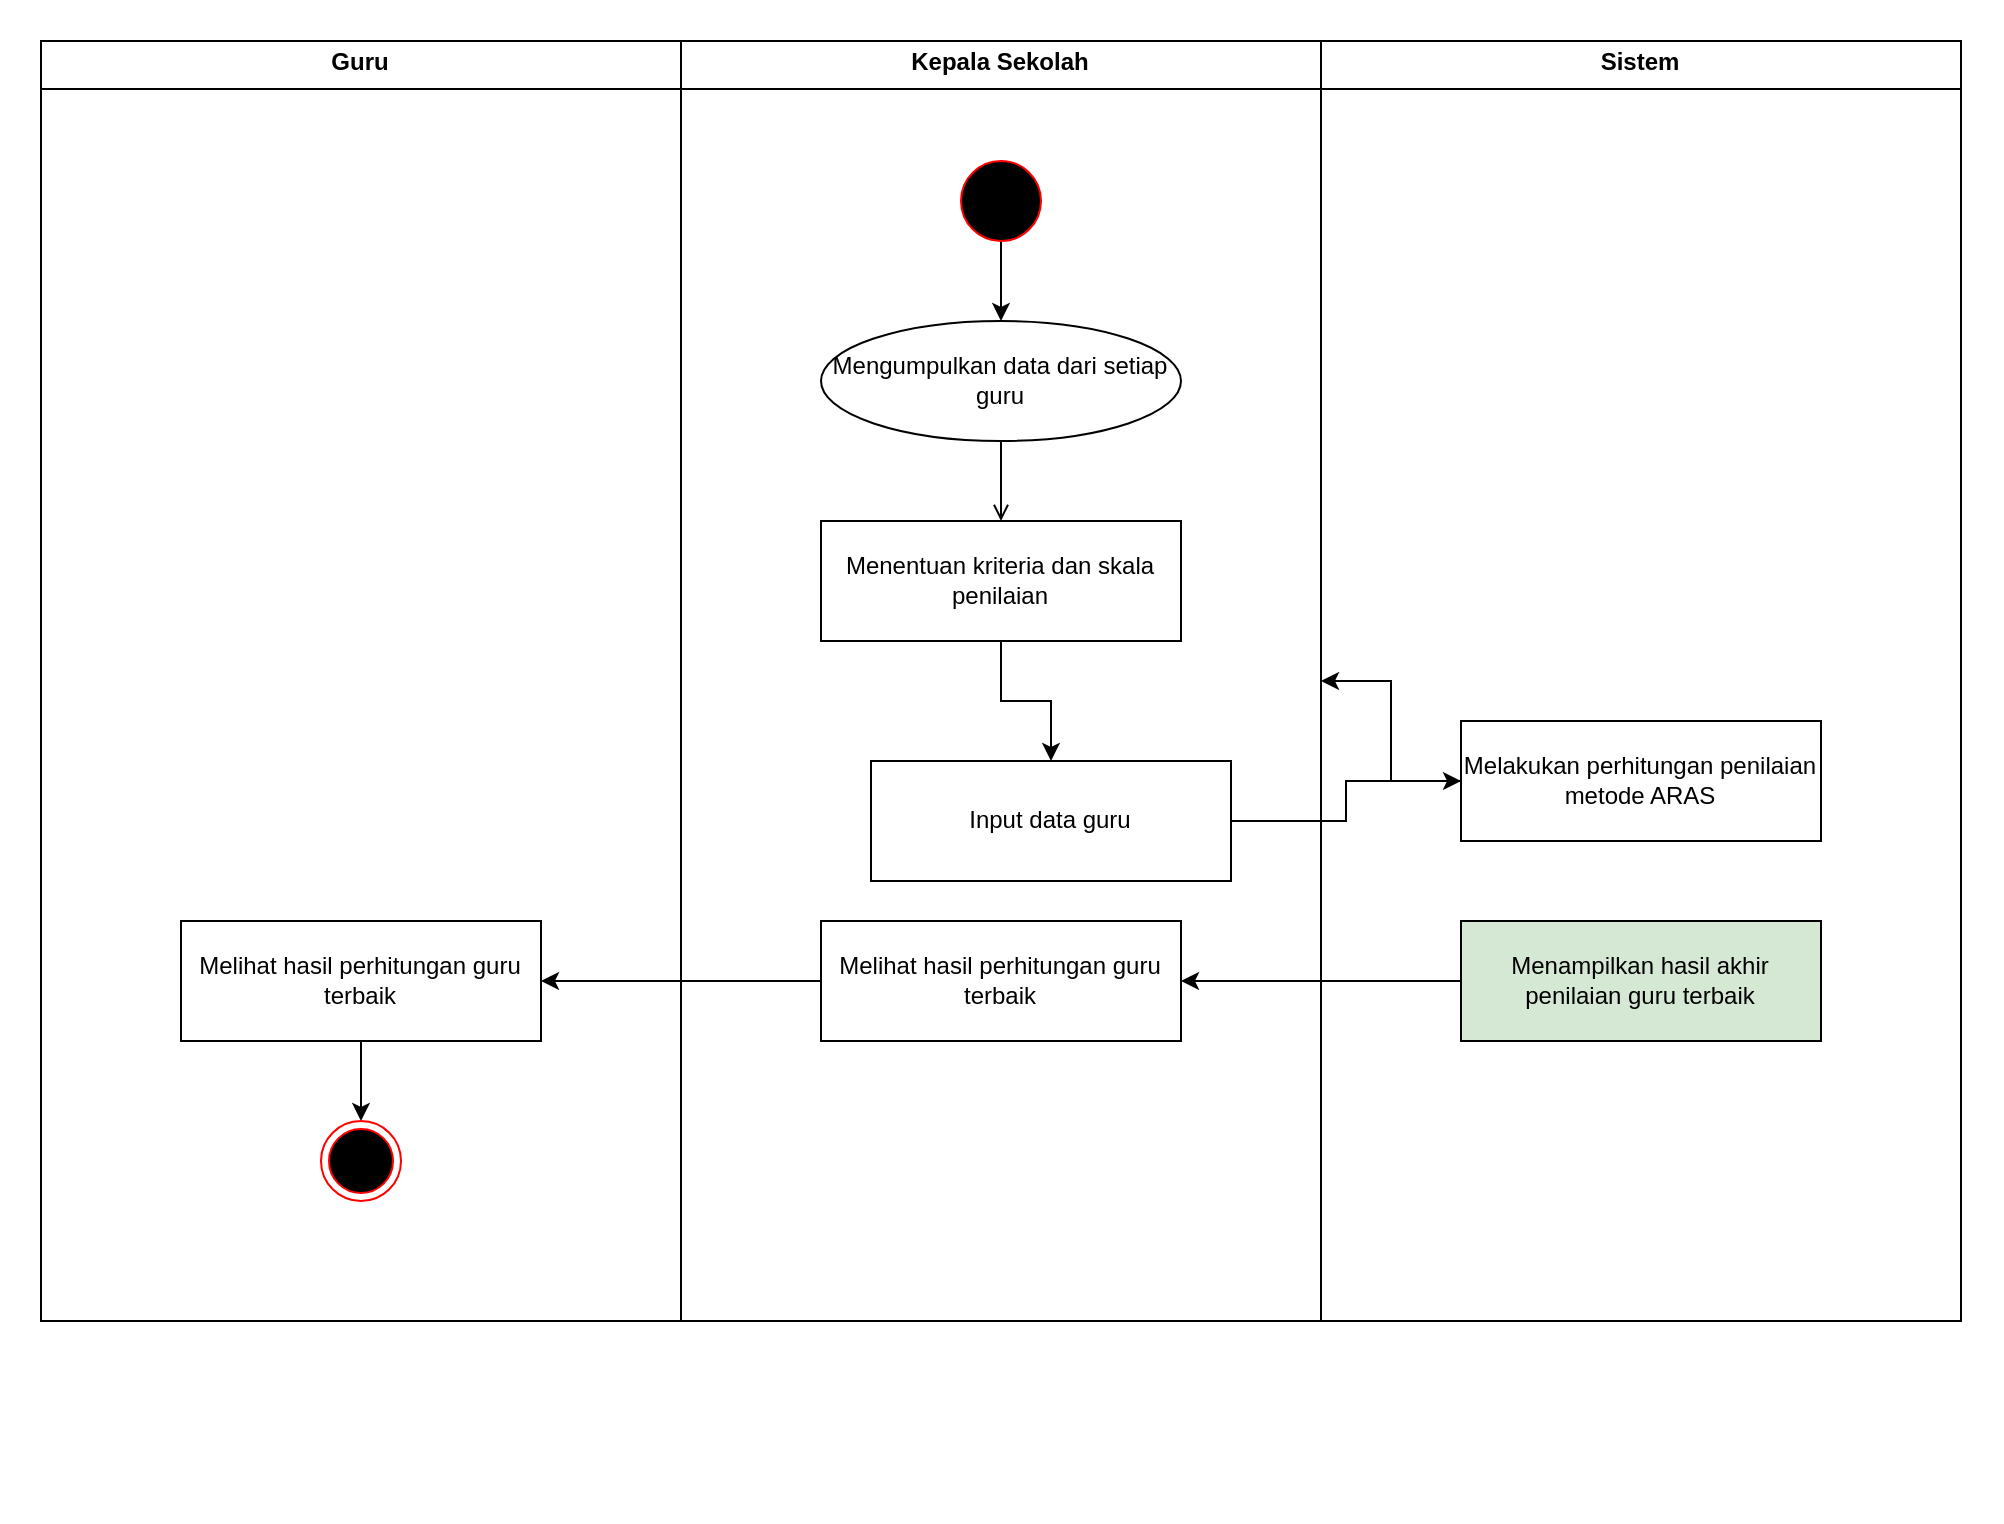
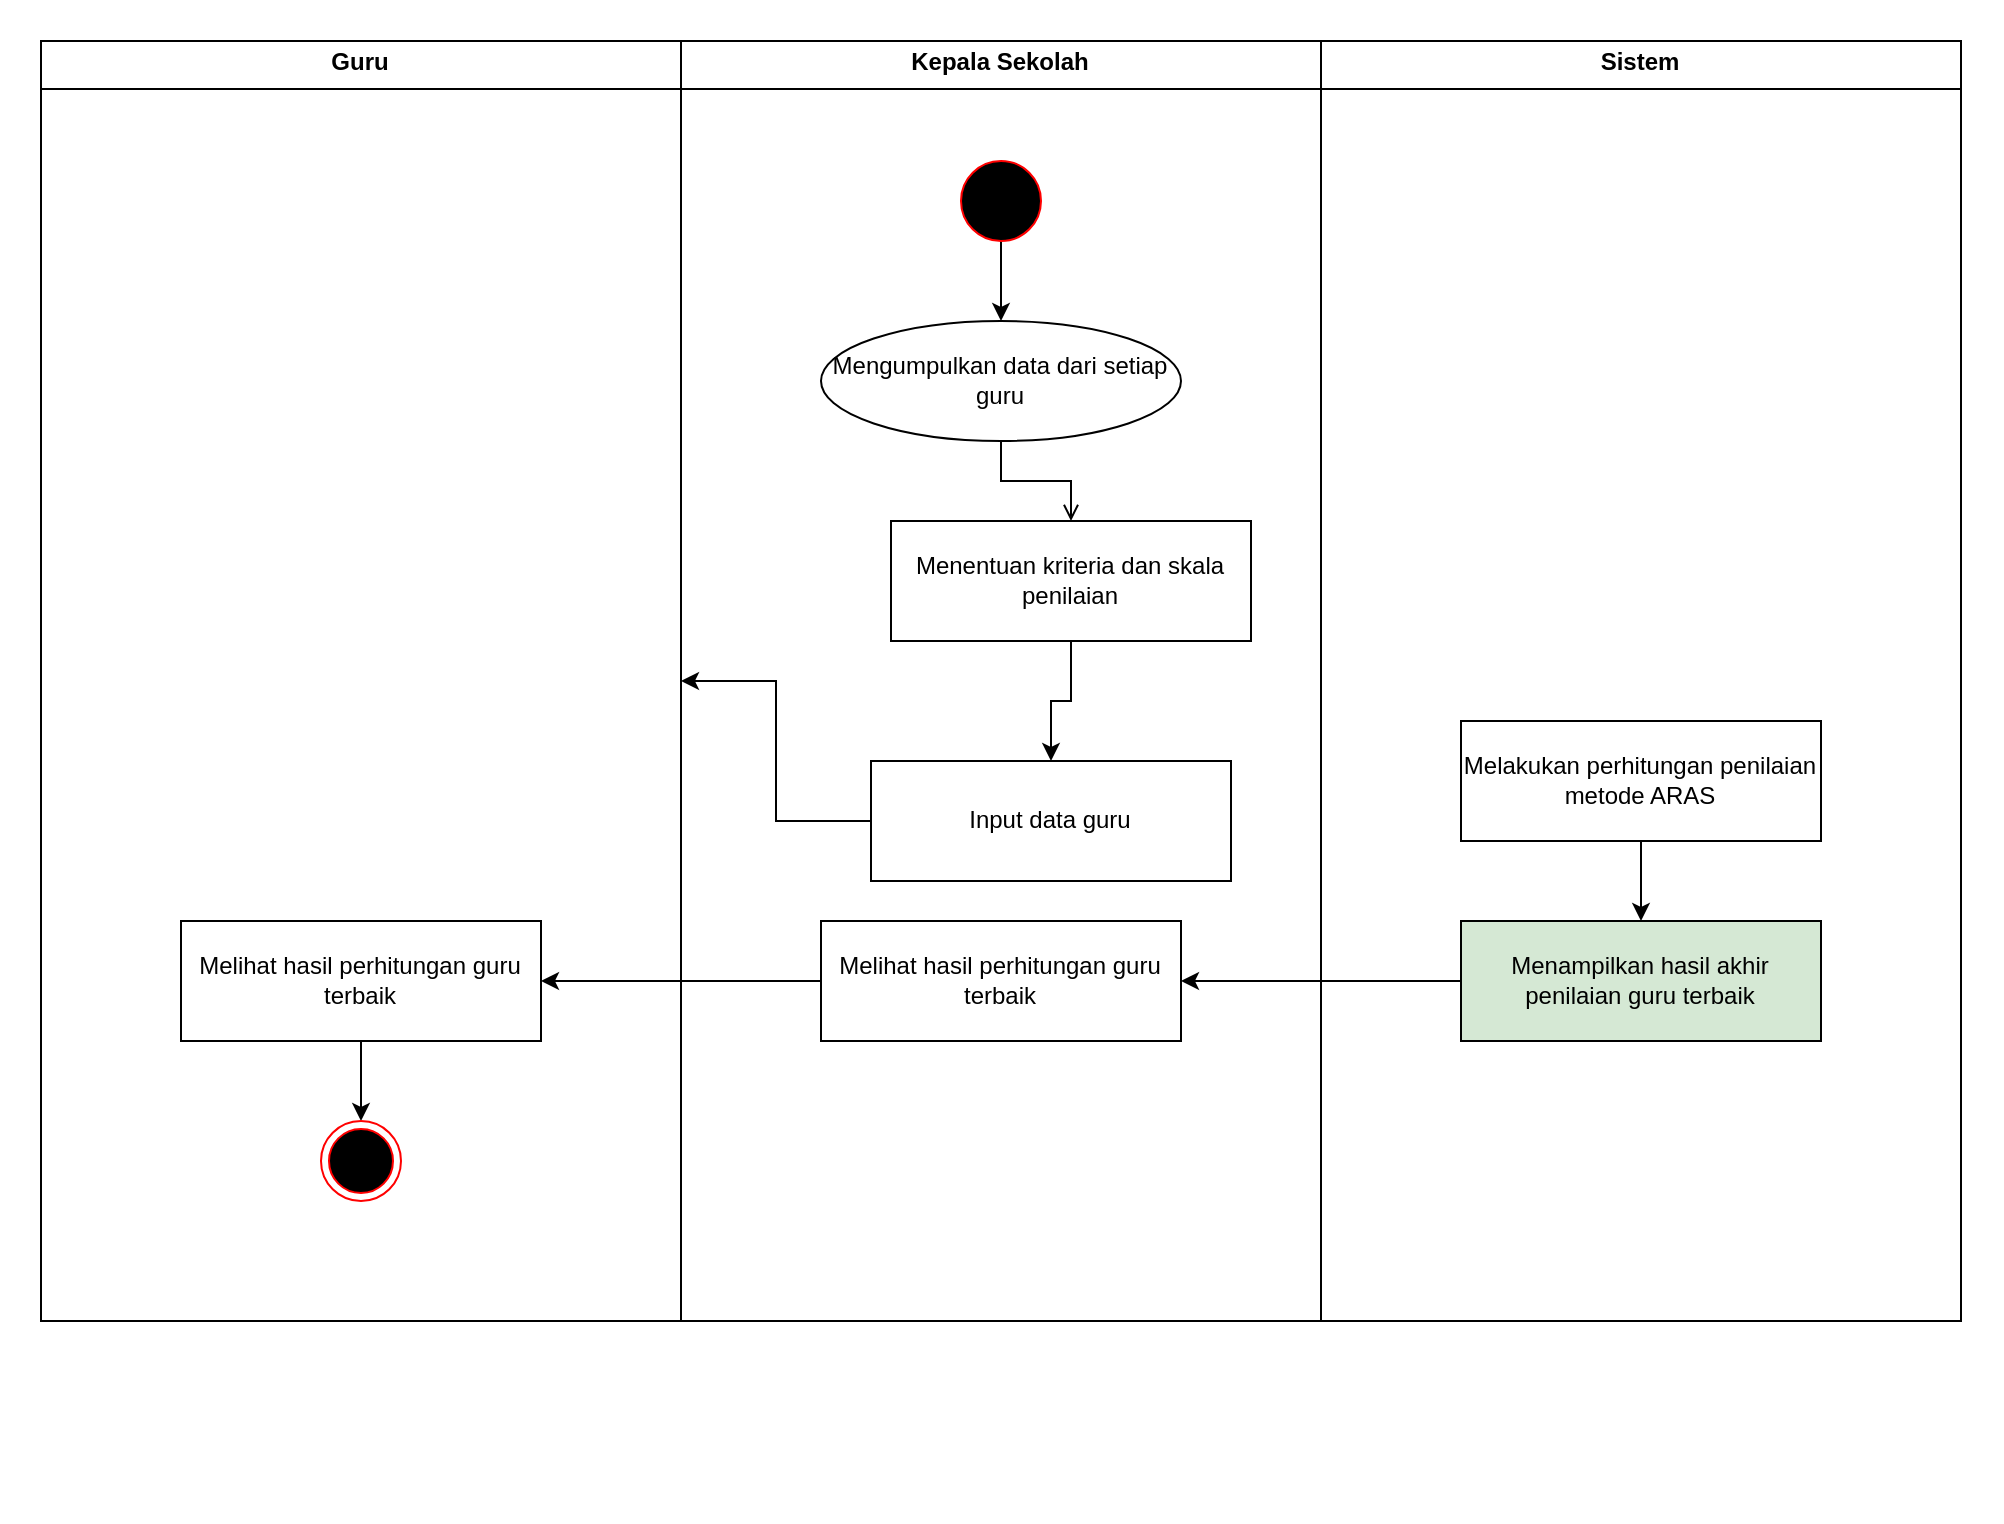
node "Menentuan kriteria dan skala penilaian": moved (1001, 581) -> (1071, 581)
edge "Melakukan perhitungan penilaian metode ARAS" -> "Kepala Sekolah": now "Melakukan perhitungan penilaian metode ARAS" -> "Menampilkan hasil akhir penilaian guru terbaik"
edge "Input data guru" -> "Melakukan perhitungan penilaian metode ARAS": now "Input data guru" -> "Guru"
